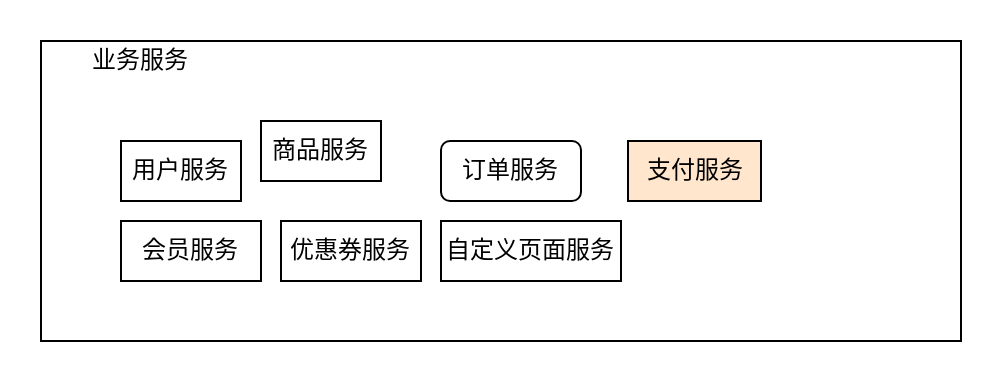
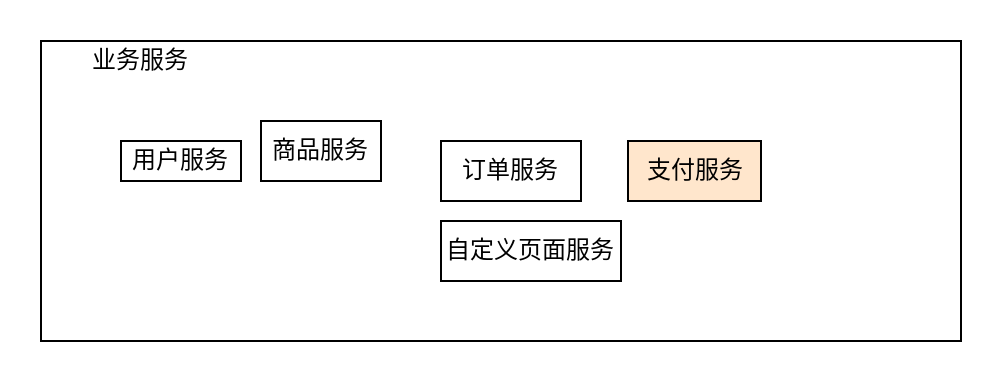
node "用户服务": size 120x60 -> 120x40
node "订单服务": shape rounded rectangle -> rectangle
node "会员服务": removed
node "优惠券服务": removed
